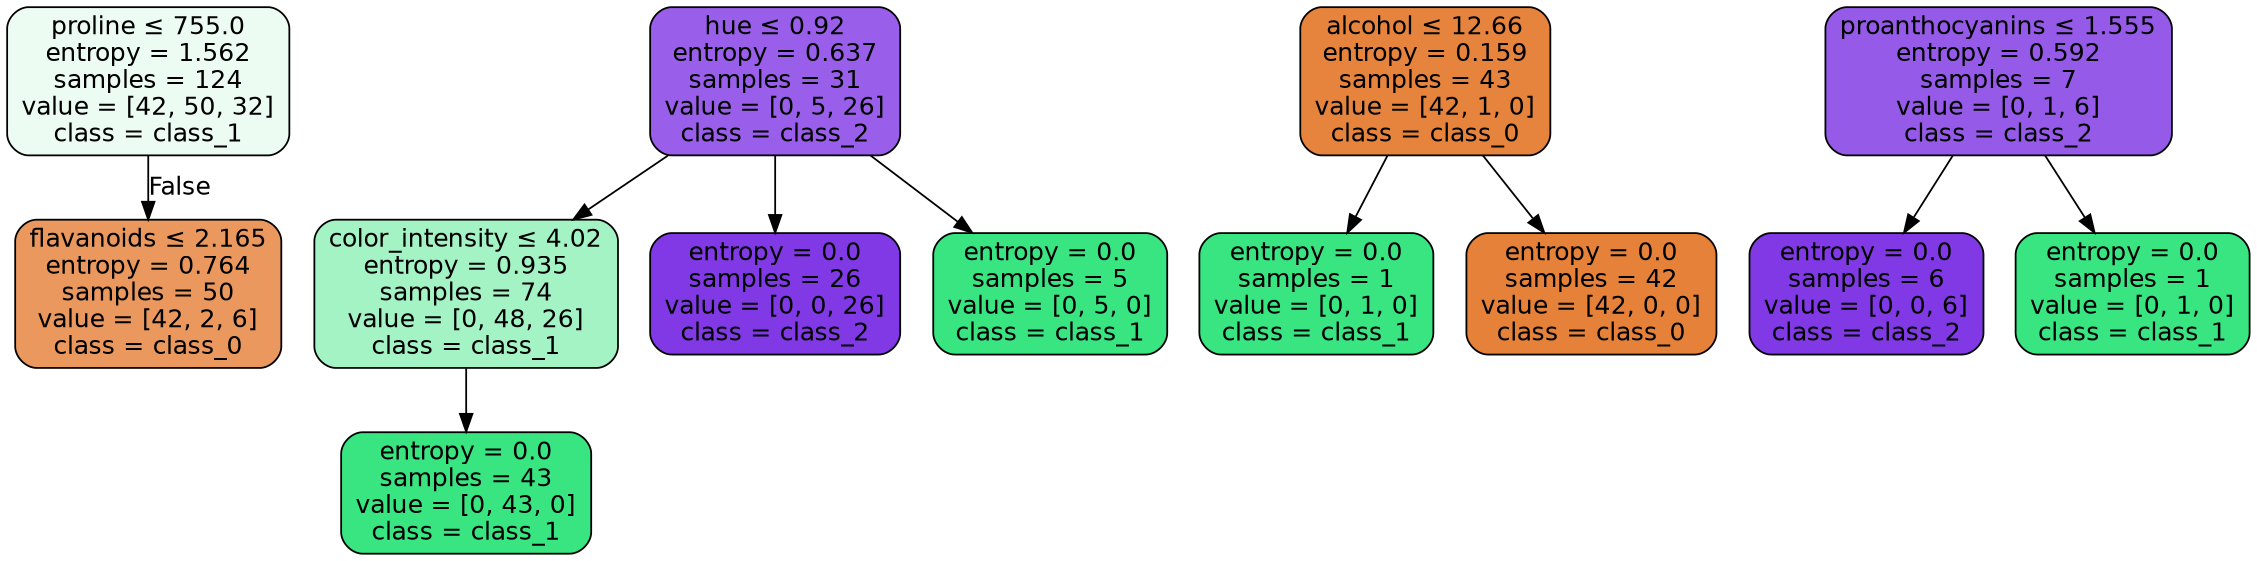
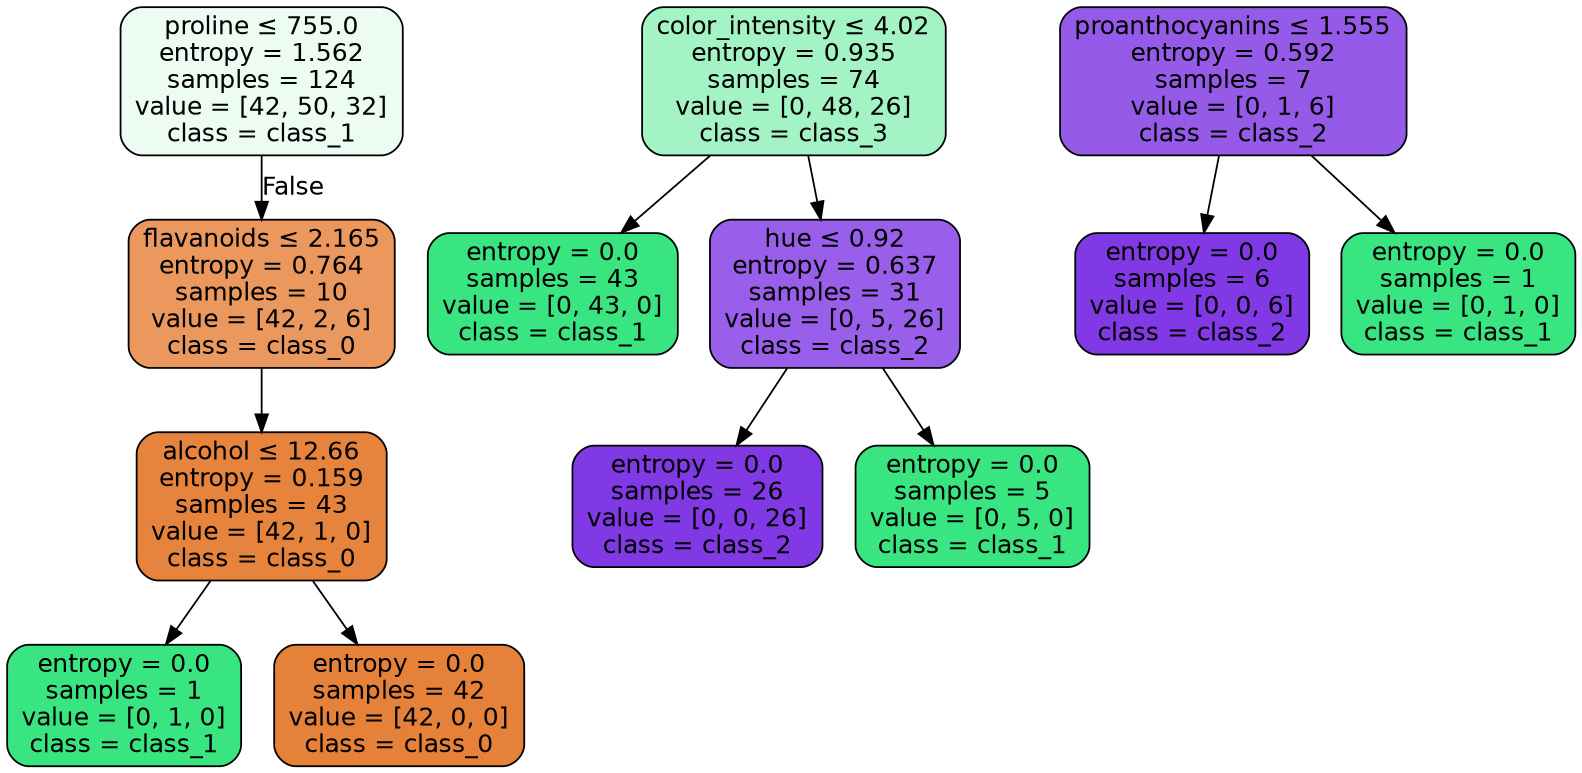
edge "hue ≤ 0.92" -> "color_intensity ≤ 4.02": reversed
node "flavanoids ≤ 2.165": text "samples = 50" -> "samples = 10"
node "color_intensity ≤ 4.02": text "class = class_1" -> "class = class_3"
edge "flavanoids ≤ 2.165" -> "alcohol ≤ 12.66": added
